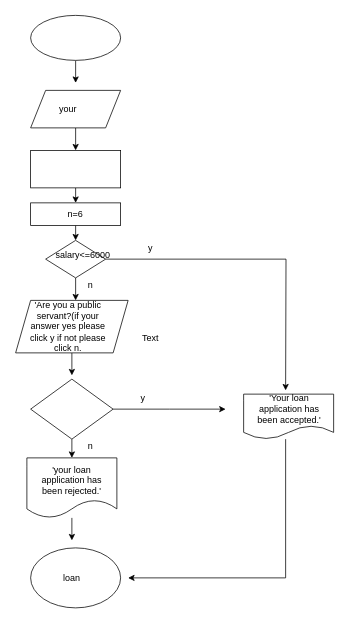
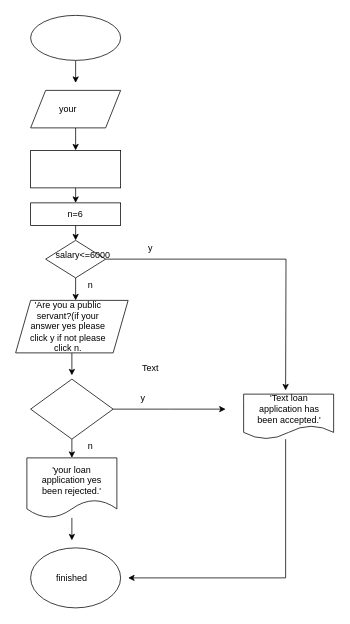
node "Text": moved (150, 338) -> (150, 368)
node "'Your loan application has been accepted.'": label "'Your loan application has been accepted.'" -> "'Text loan application has been accepted.'"
node "'your loan application has been rejected.'": label "'your loan application has been rejected.'" -> "'your loan application yes been rejected.'"
node "loan": label "loan" -> "finished"
